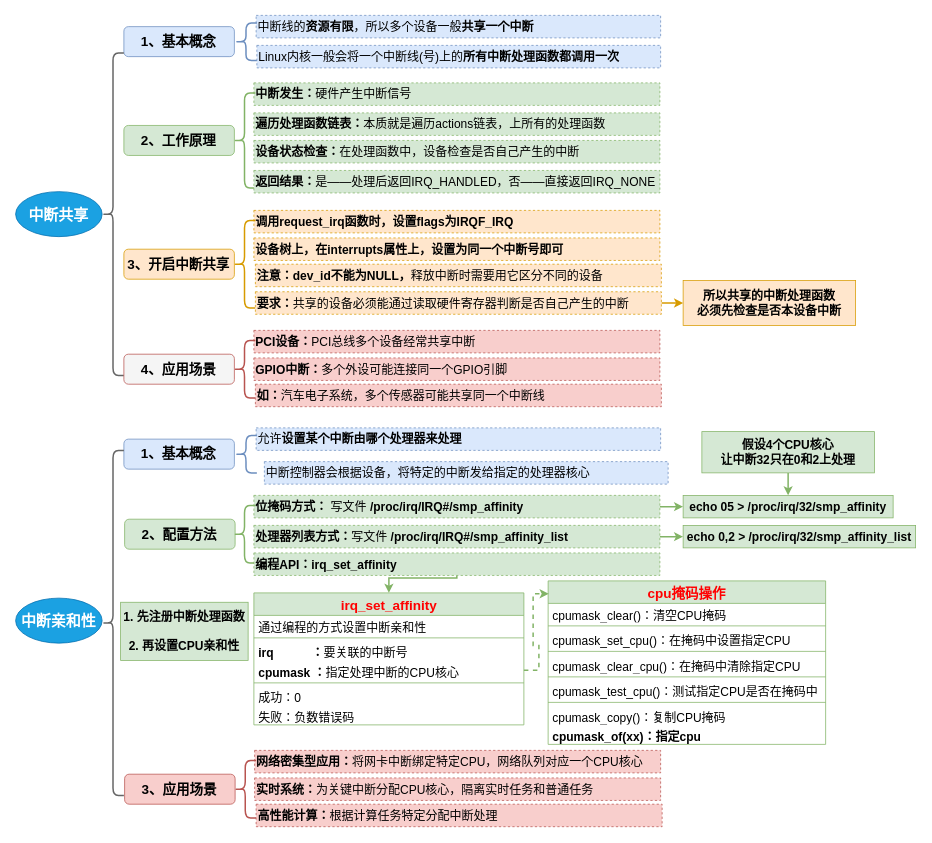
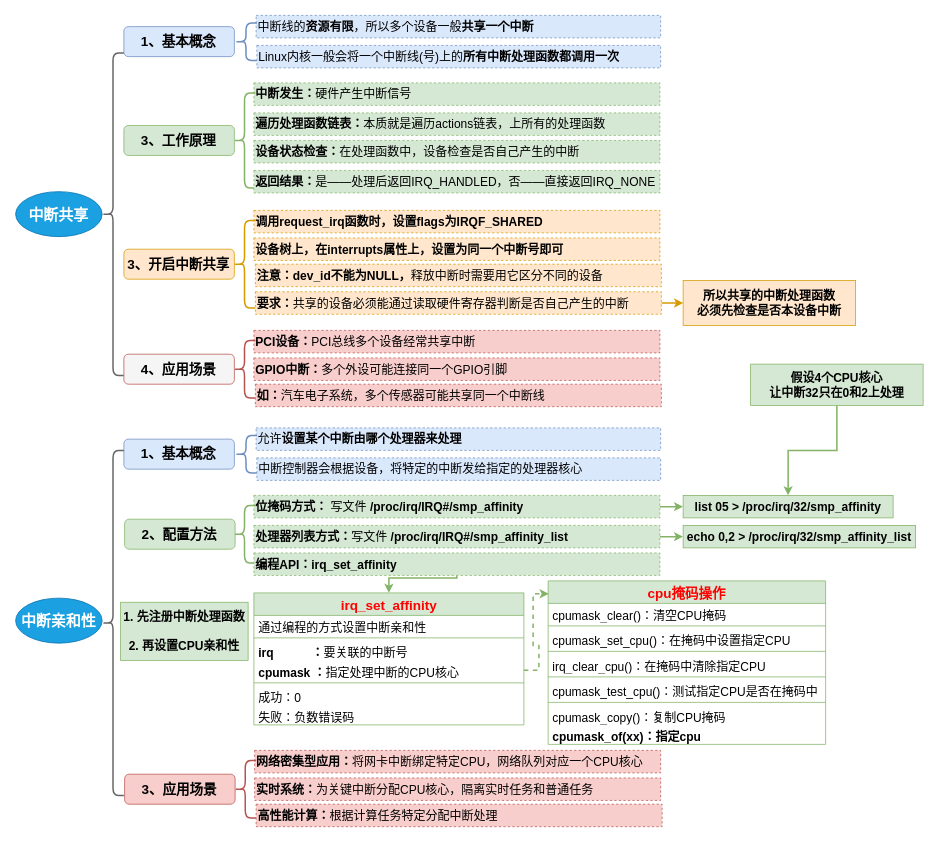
node "2、工作原理": label "2、工作原理" -> "3、工作原理"
node "调用request_irq函数时，设置flags为IRQF_IRQ": label "调用request_irq函数时，设置flags为IRQF_IRQ" -> "调用request_irq函数时，设置flags为IRQF_SHARED"
node "假设4个CPU核心 让中断32只在0和2上处理": moved (788, 452) -> (837, 385)
node "中断控制器会根据设备，将特定的中断发给指定的处理器核心": moved (466, 473) -> (458, 469)
node "echo 05 > /proc/irq/32/smp_affinity": label "echo 05 > /proc/irq/32/smp_affinity" -> "list 05 > /proc/irq/32/smp_affinity"
node "cpumask_clear_cpu()：在掩码中清除指定CPU": label "cpumask_clear_cpu()：在掩码中清除指定CPU" -> "irq_clear_cpu()：在掩码中清除指定CPU"
